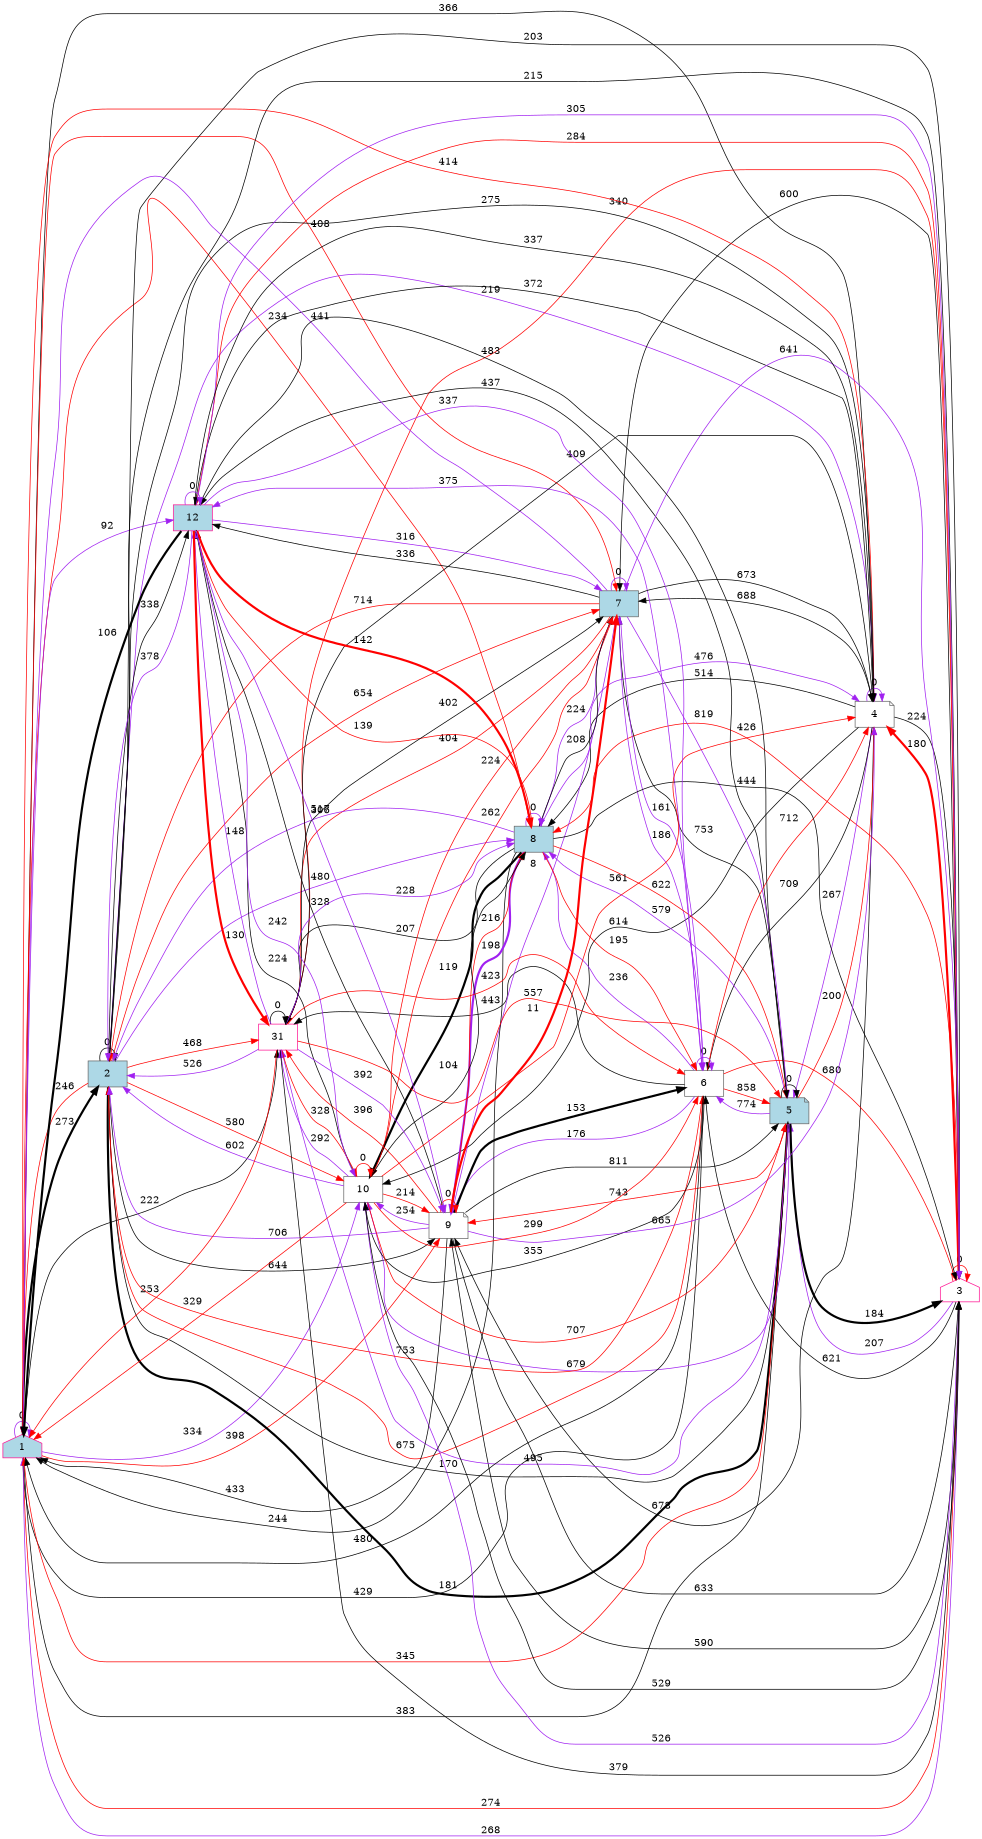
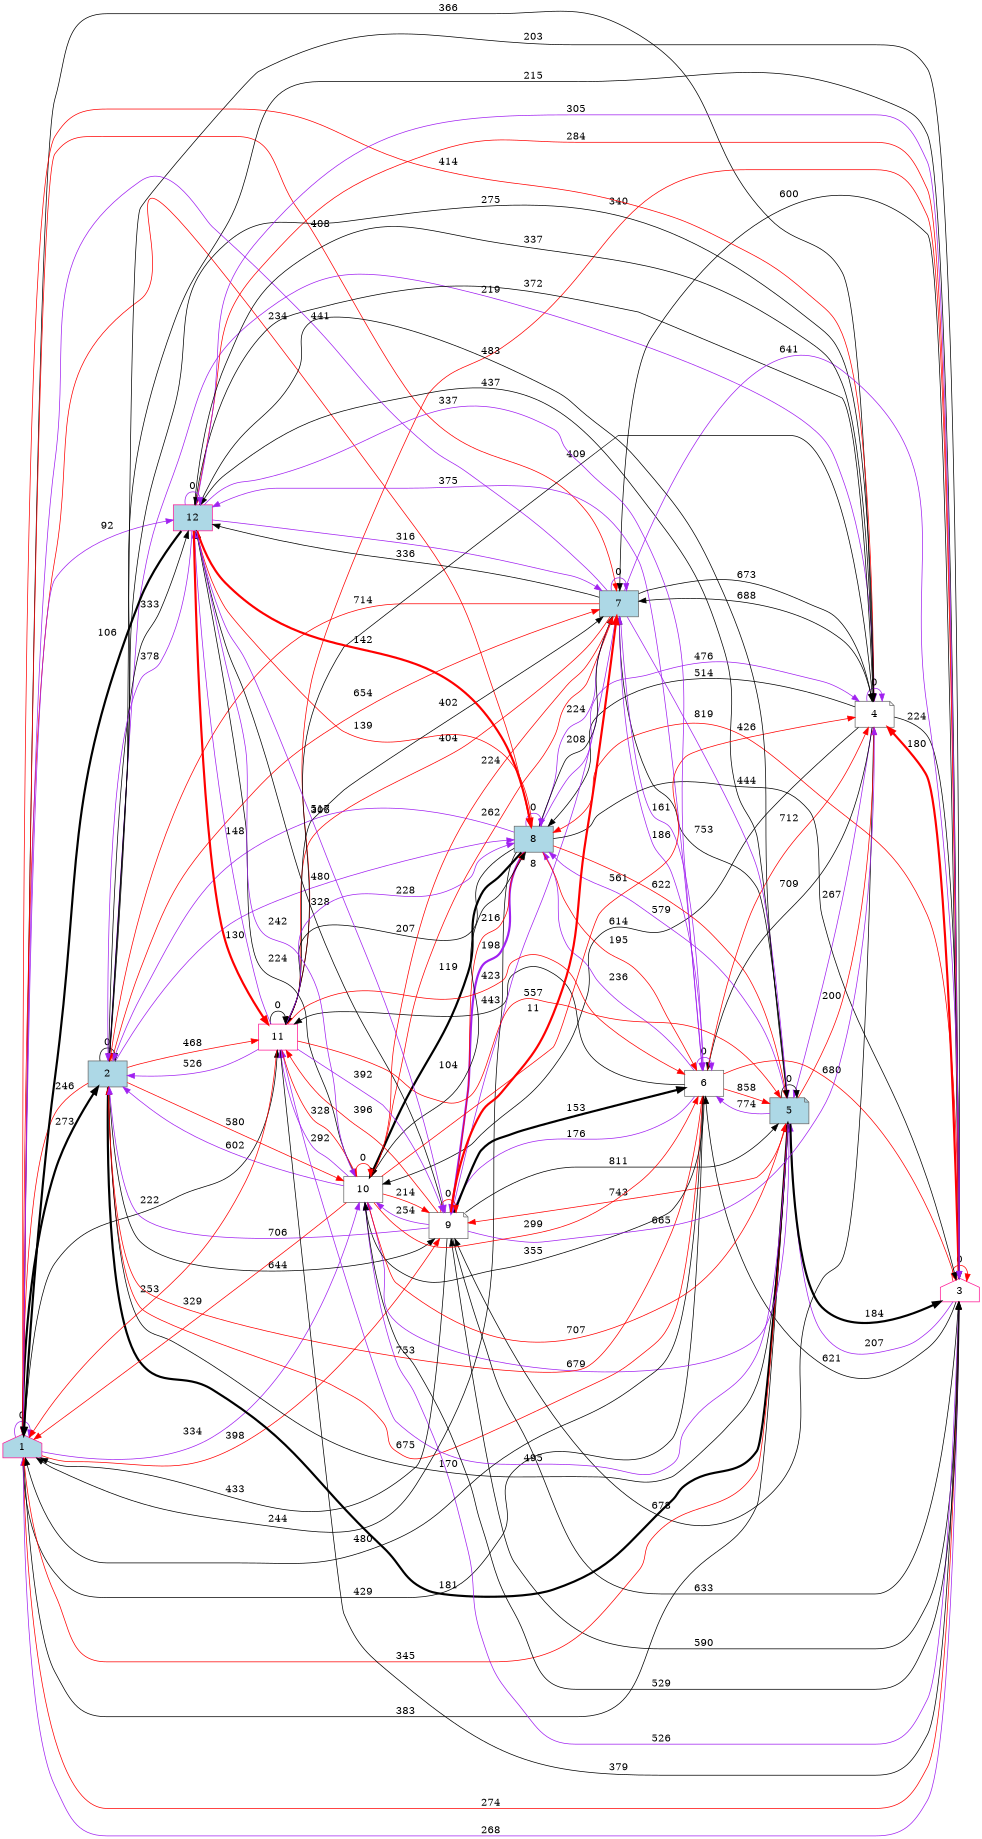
edge "2" -> "12": label "338" -> "333"
node "31": label "31" -> "11"
